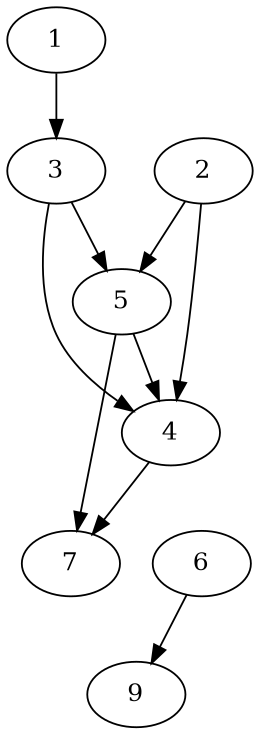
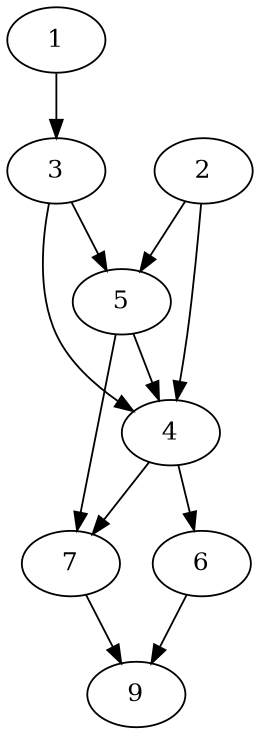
edge "4" -> "6": added
edge "7" -> "9": added
